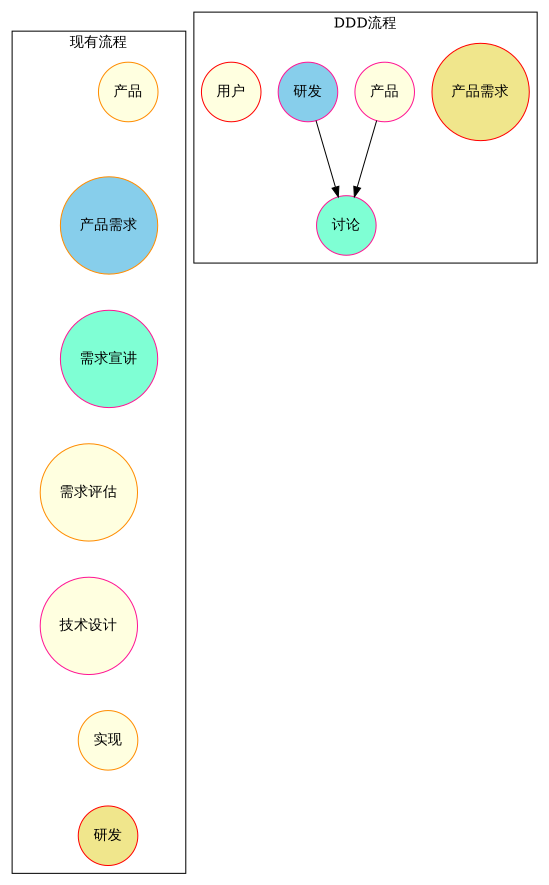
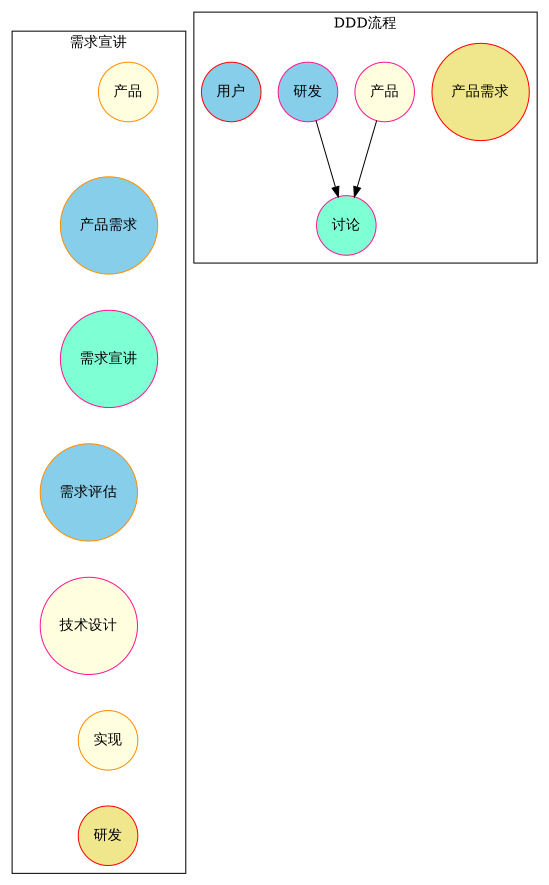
cluster "现有流程": label "现有流程" -> "需求宣讲"
node "用户": fillcolor lightyellow -> skyblue
node "需求评估": fillcolor lightyellow -> skyblue
